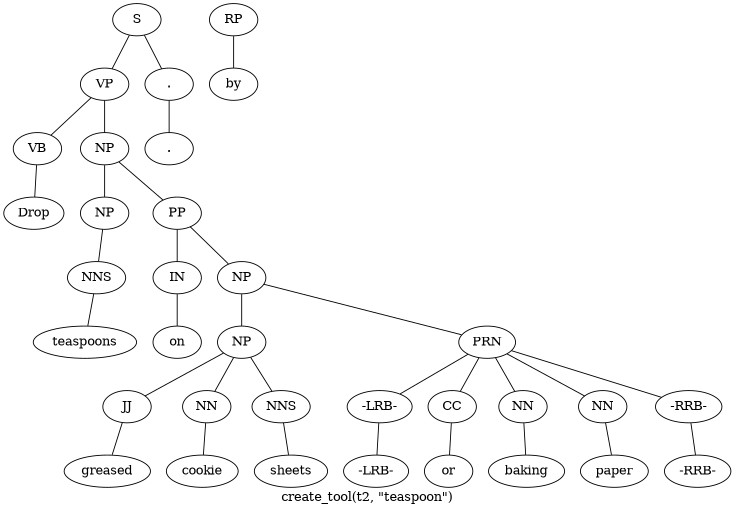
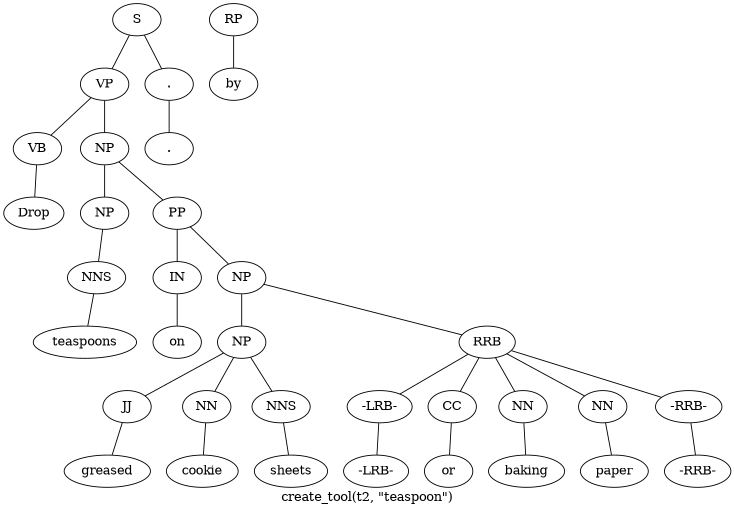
node "PRN": label "PRN" -> "RRB"
